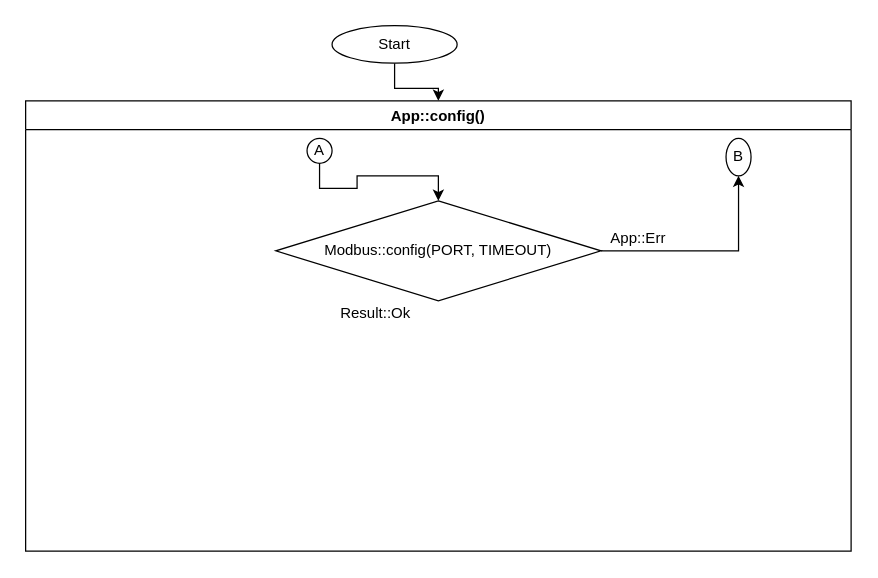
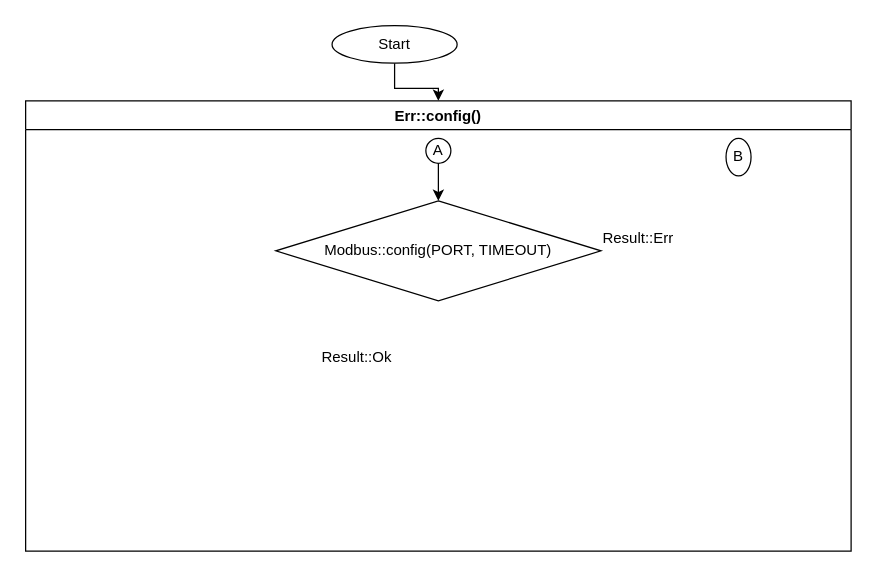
node "App::config()": label "App::config()" -> "Err::config()"
node "A": moved (319, 151) -> (438, 151)
node "App::Err": label "App::Err" -> "Result::Err"
edge "Modbus::config(PORT, TIMEOUT)" -> "B": removed
node "Result::Ok": moved (376, 313) -> (357, 357)
